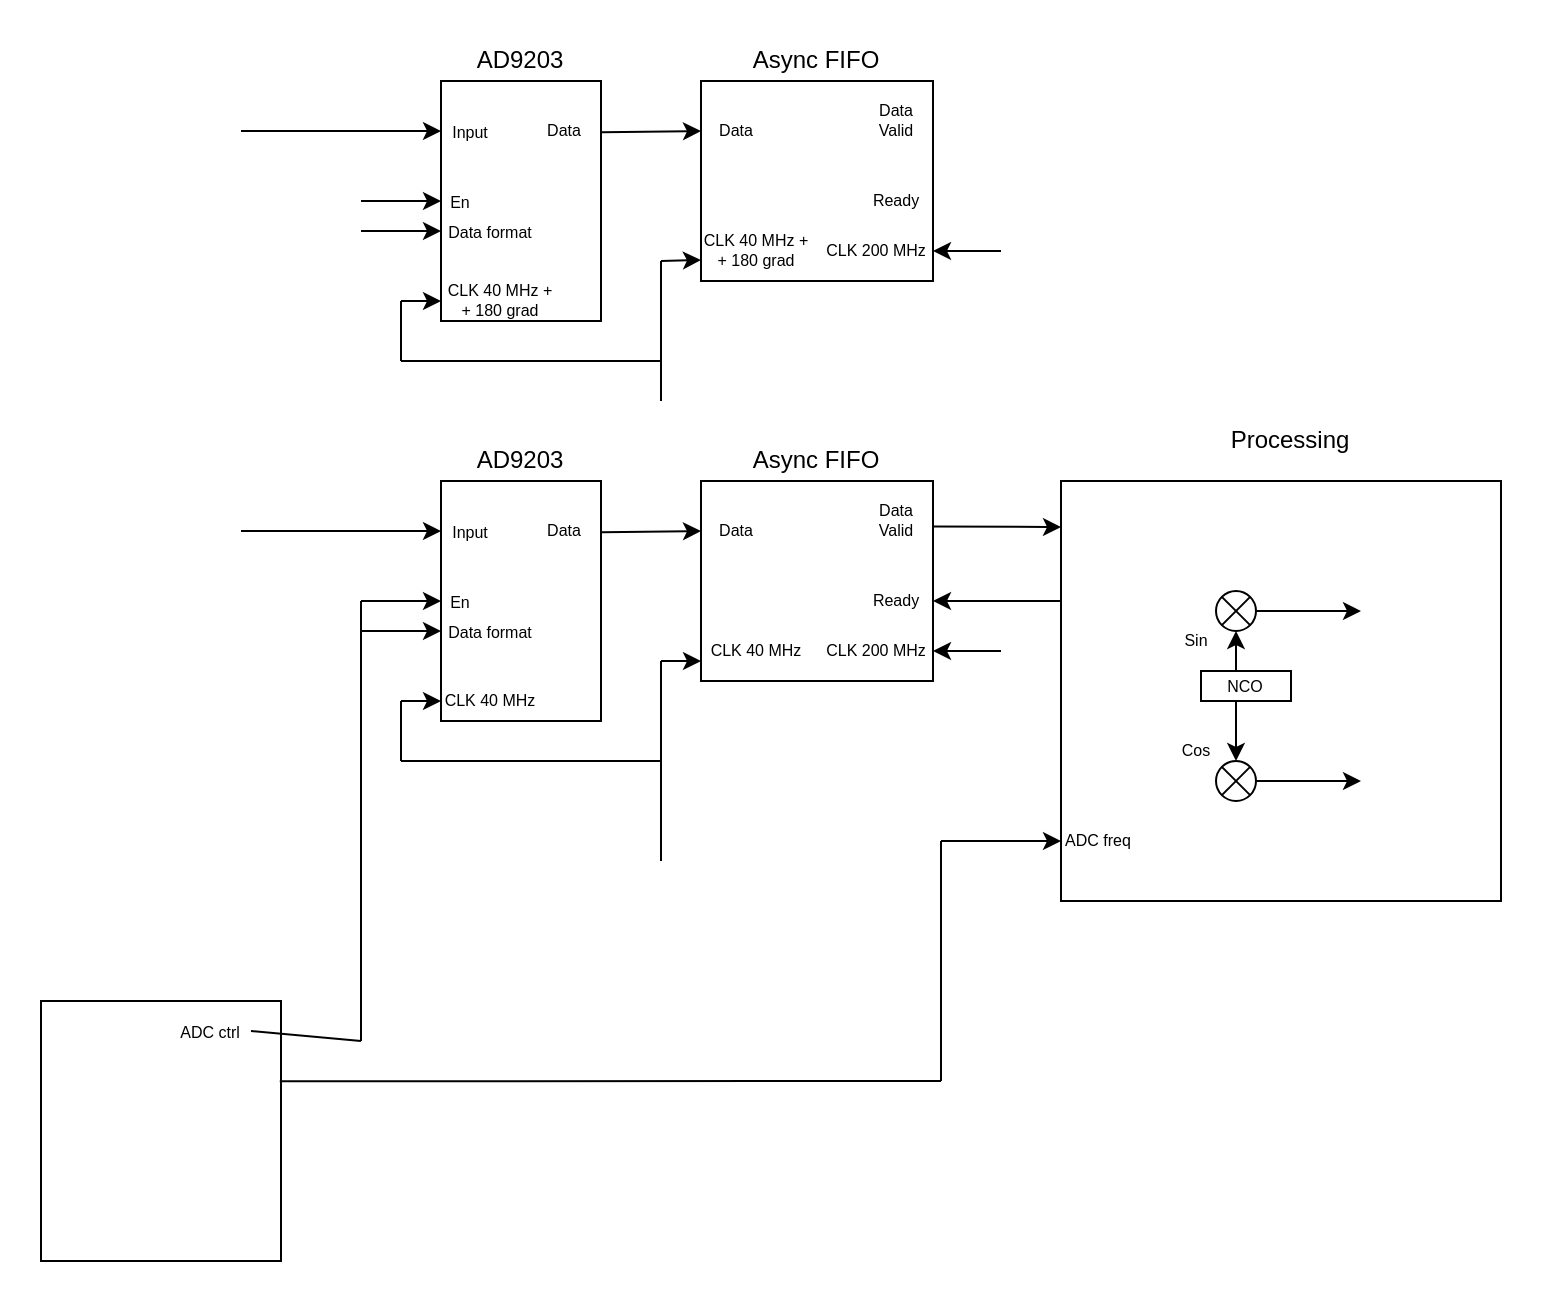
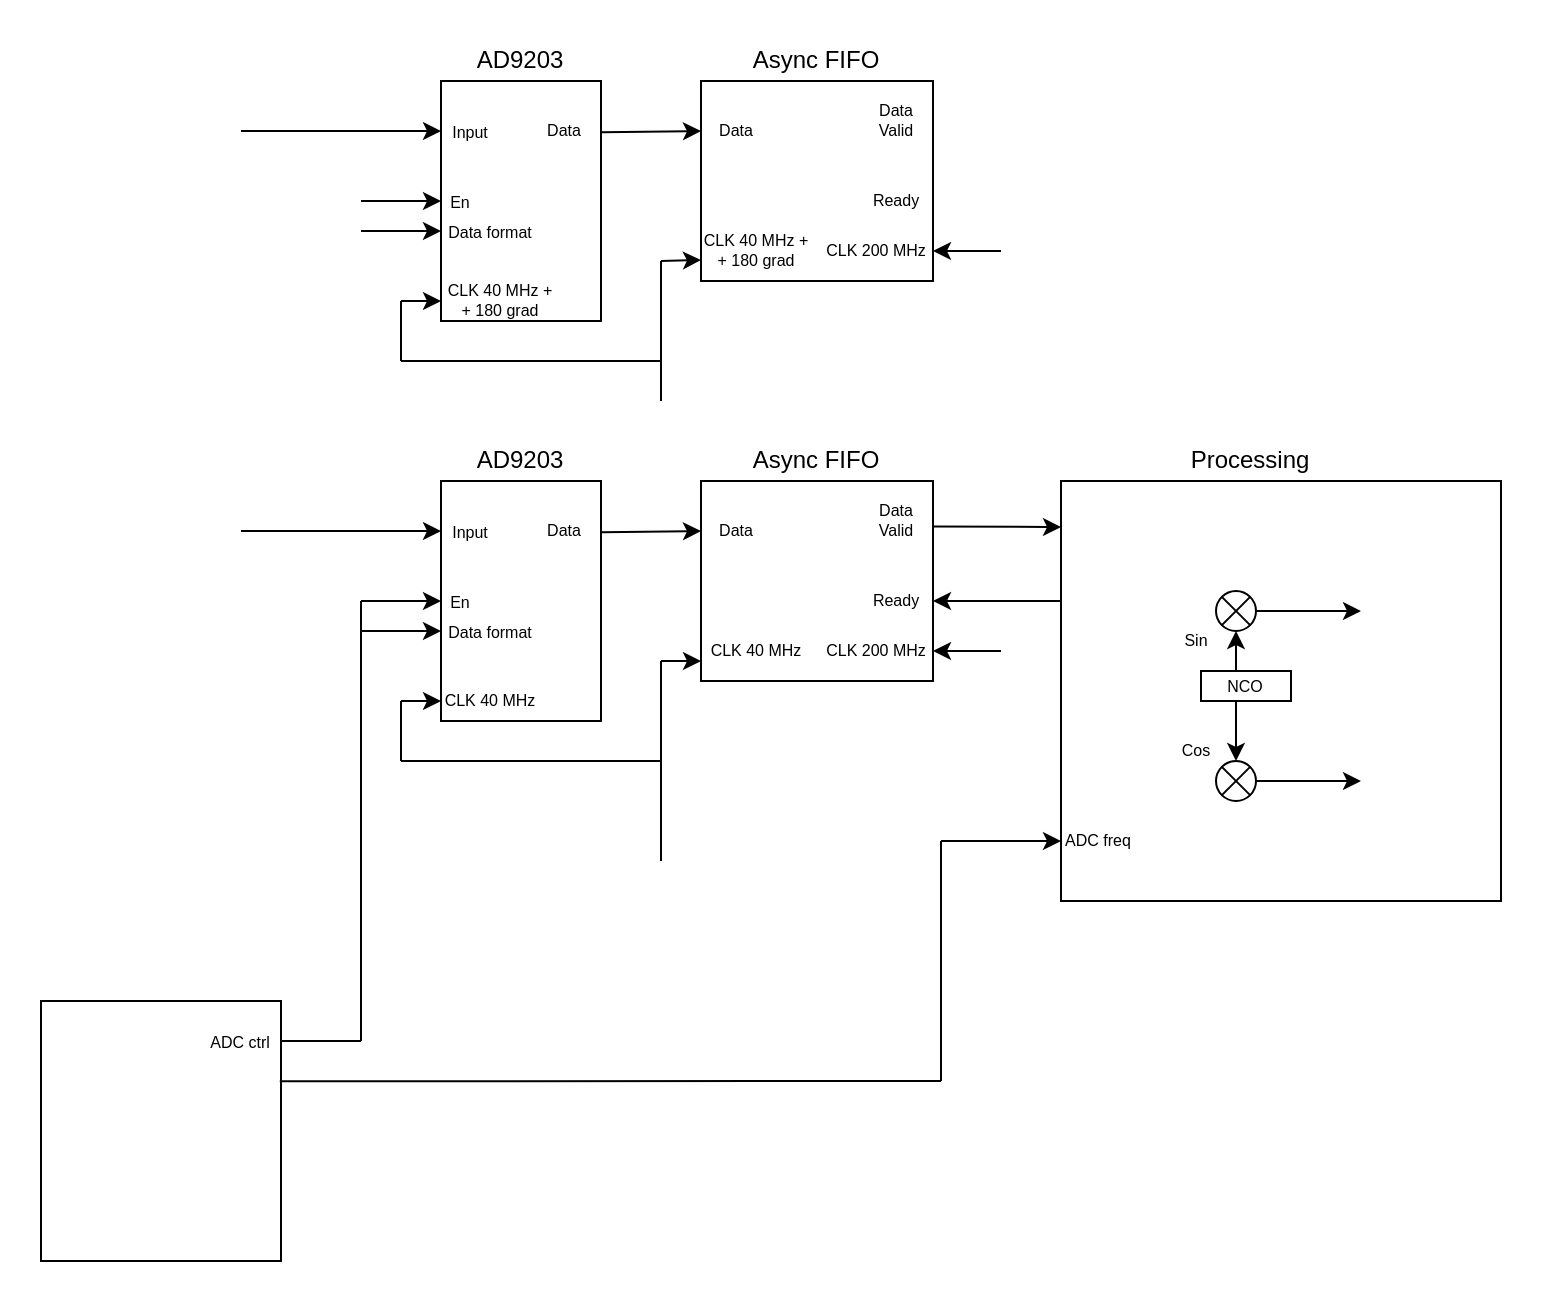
node "Processing": moved (1291, 441) -> (1251, 461)
node "ADC ctrl": moved (211, 1031) -> (241, 1041)
